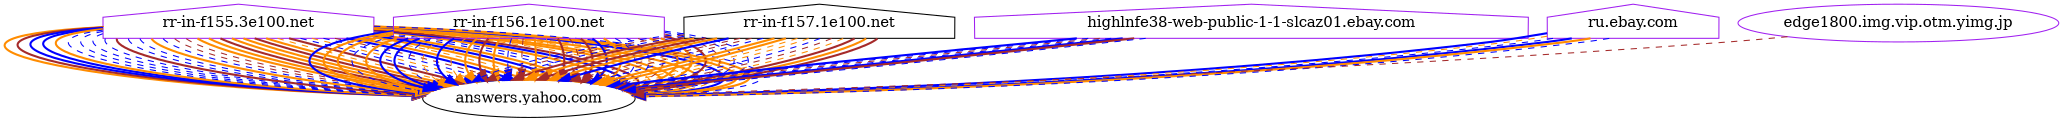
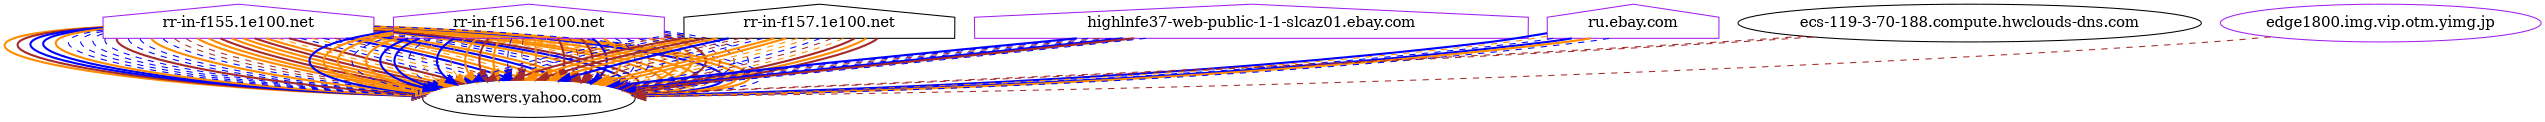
node "rr-in-f155.3e100.net": label "rr-in-f155.3e100.net" -> "rr-in-f155.1e100.net"
node "highlnfe38-web-public-1-1-slcaz01.ebay.com": label "highlnfe38-web-public-1-1-slcaz01.ebay.com" -> "highlnfe37-web-public-1-1-slcaz01.ebay.com"
node "ecs-119-3-70-188.compute.hwclouds-dns.com": added
